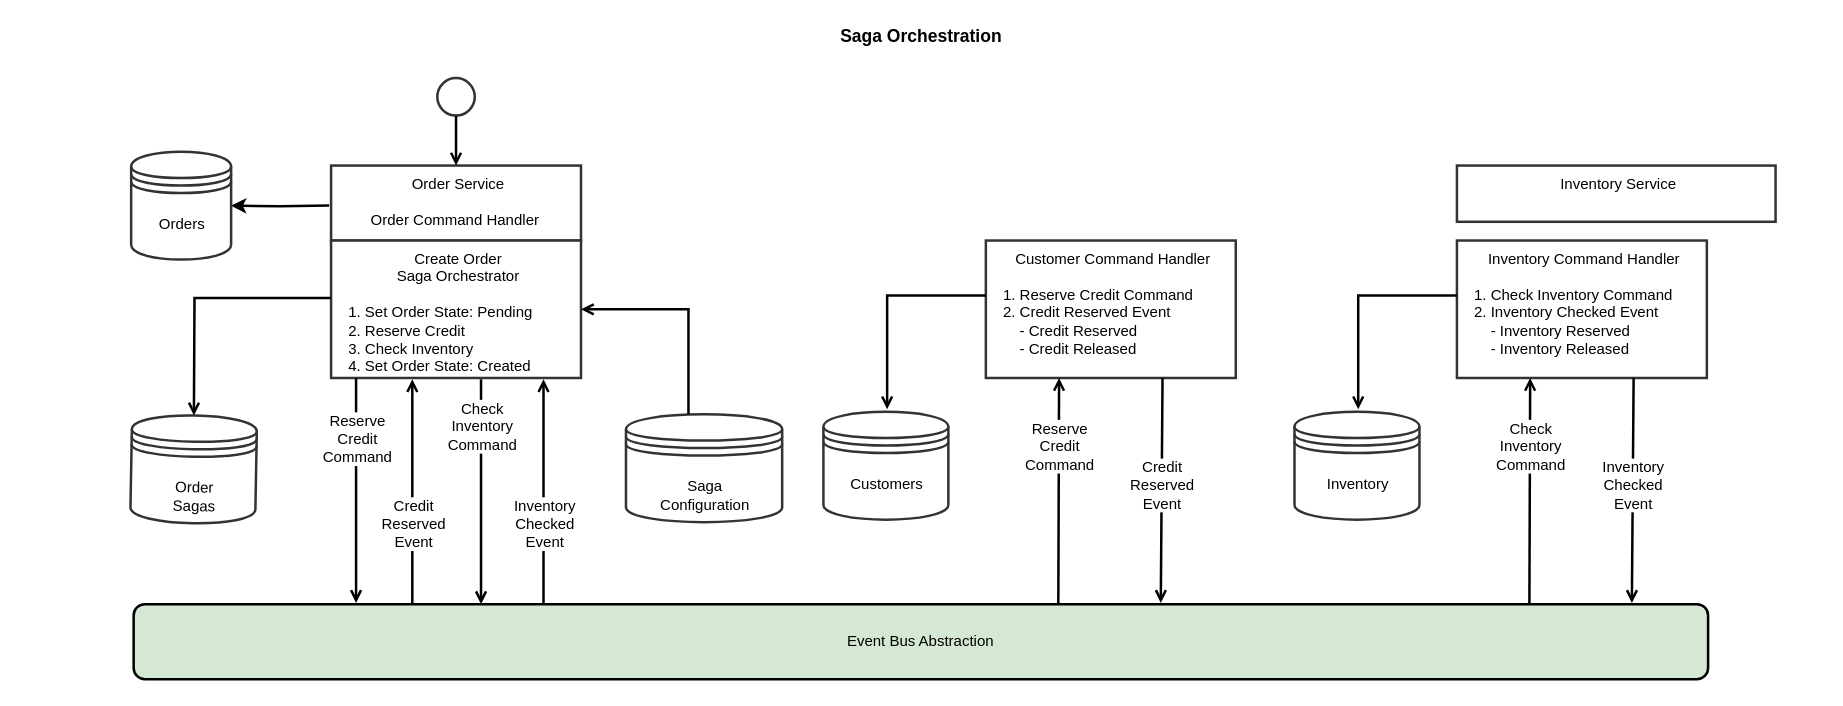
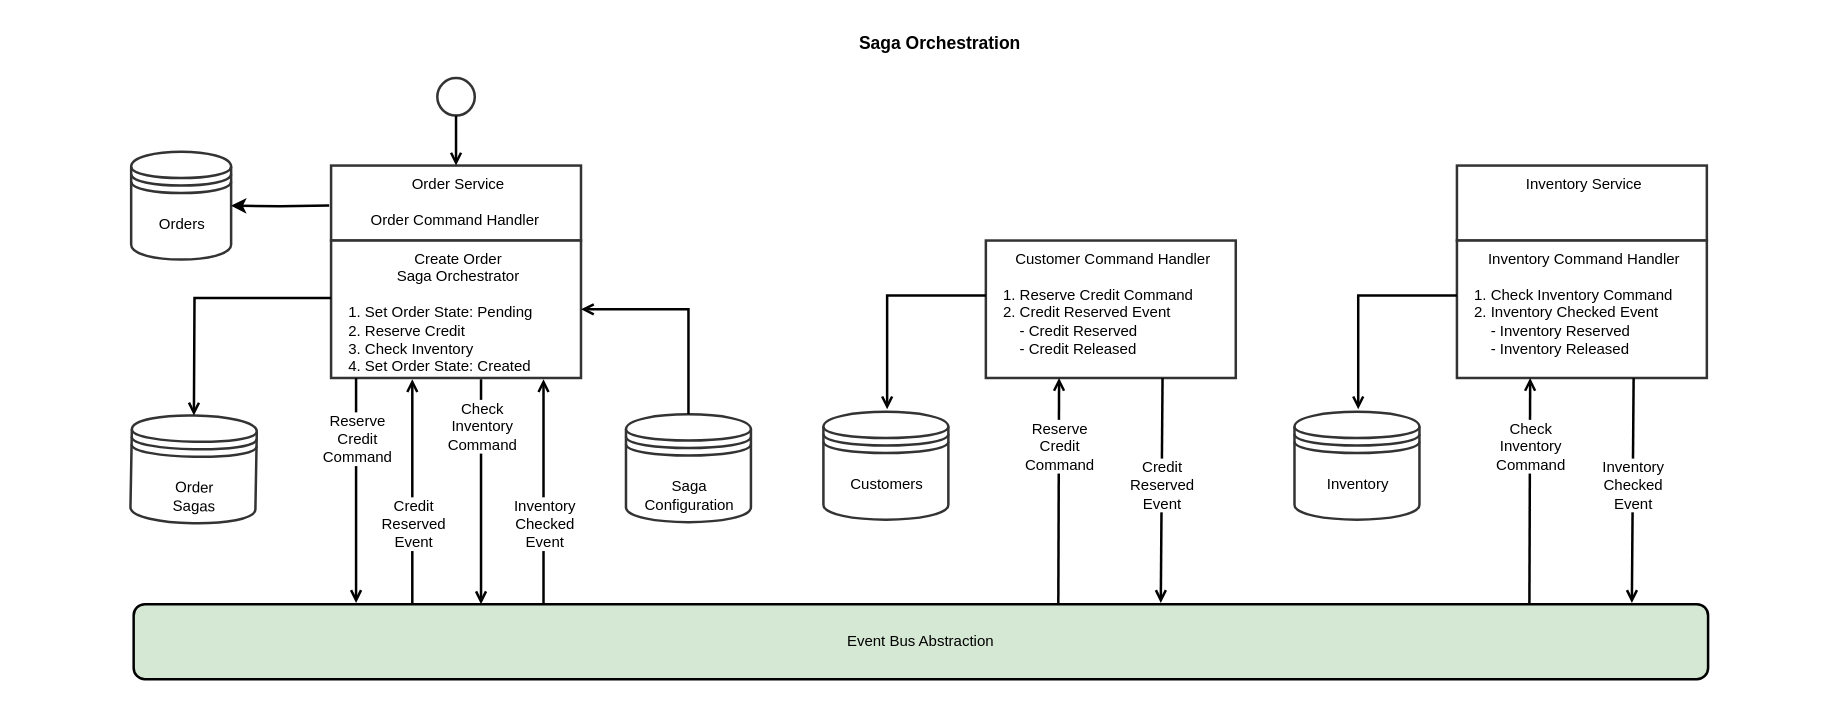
node "Saga Orchestration": moved (921, 37) -> (939, 43)
node "Inventory Service": size 319x56 -> 250x75
node "Saga Configuration": size 156x108 -> 125x108
